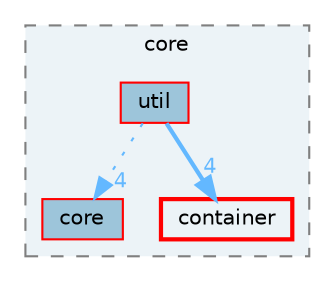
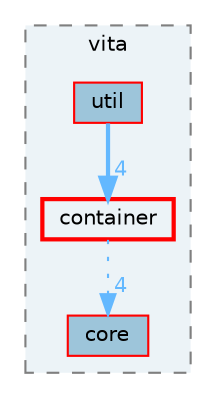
cluster "core": label "core" -> "vita"
edge "util" -> "core": now "container" -> "core"
